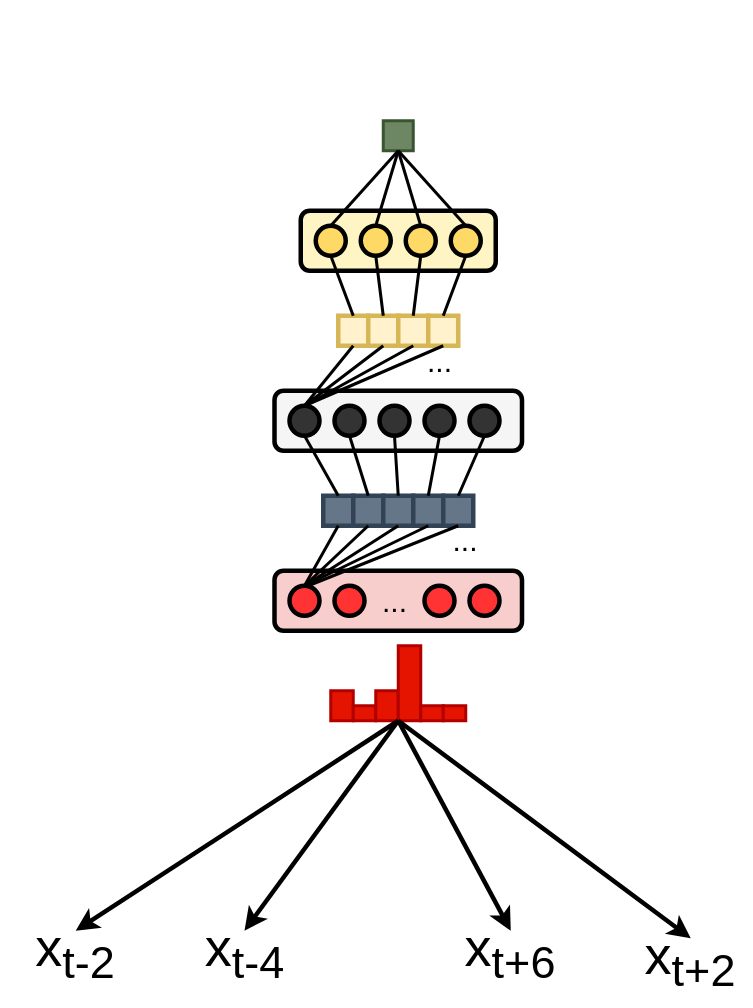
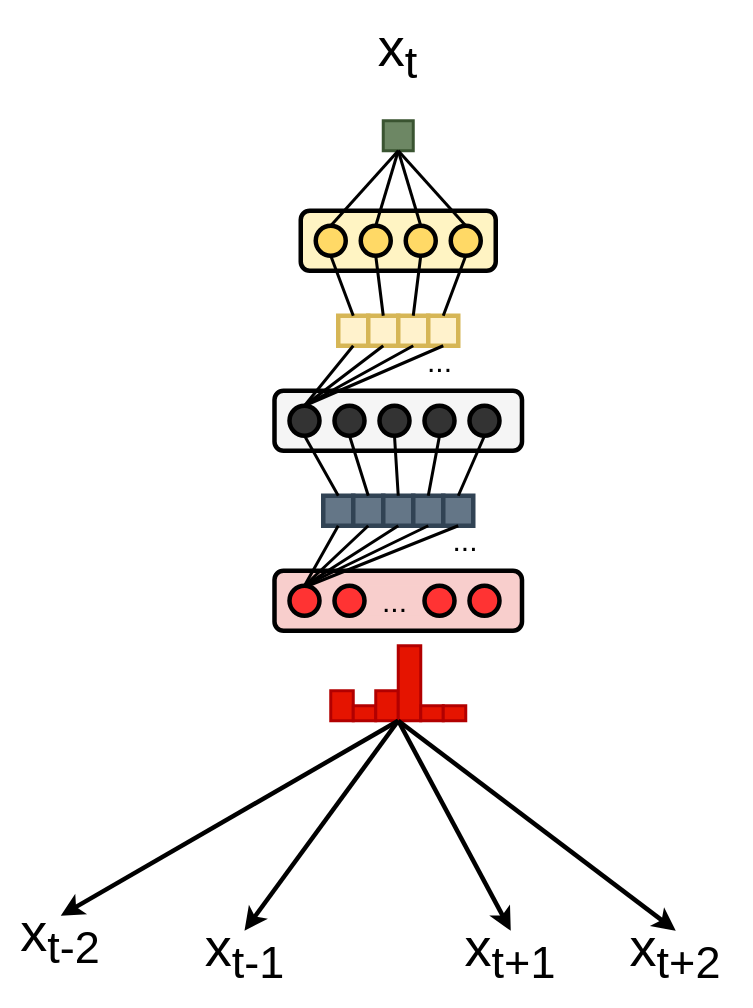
node "xt": added
node "xt-2": moved (76, 953) -> (61, 938)
node "xt-4": label "xt-4" -> "xt-1"
node "xt+6": label "xt+6" -> "xt+1"
node "xt+2": moved (691, 961) -> (676, 953)
